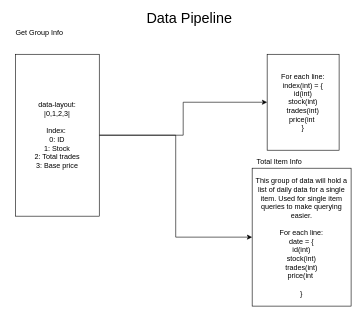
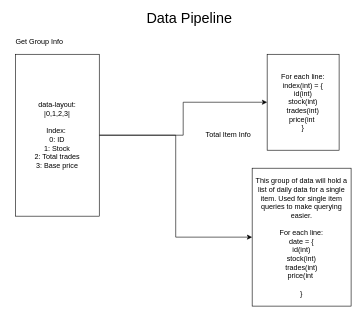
node "Get Group Info": moved (39, 33) -> (39, 42)
node "Total Item Info": moved (279, 162) -> (228, 135)
